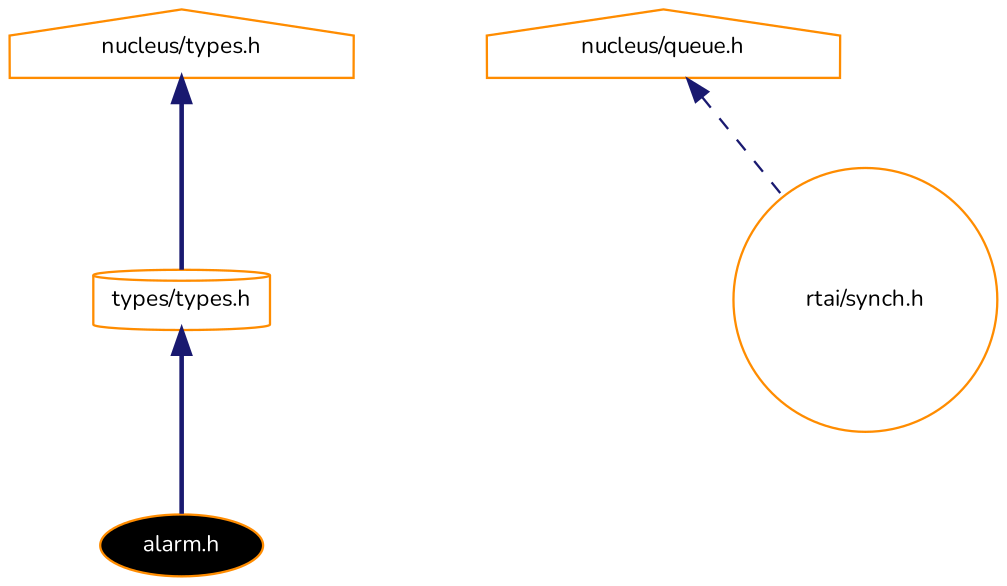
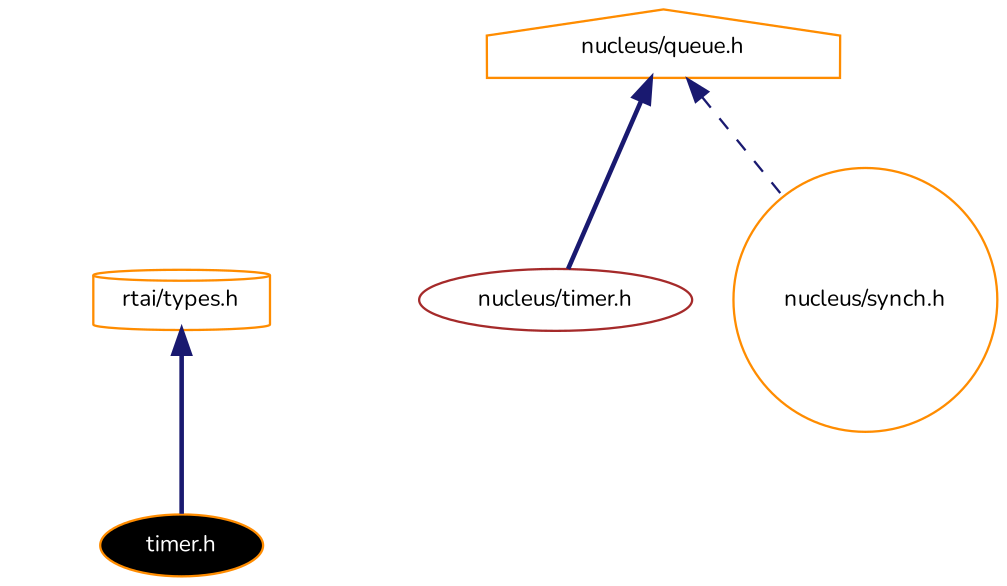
node "nucleus/types.h": removed
node "types/types.h": label "types/types.h" -> "rtai/types.h"
node "nucleus/timer.h": added
node "rtai/synch.h": label "rtai/synch.h" -> "nucleus/synch.h"
node "alarm.h": label "alarm.h" -> "timer.h"
